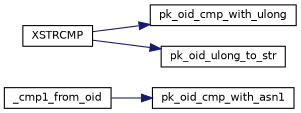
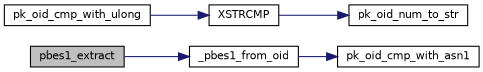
edge "XSTRCMP" -> "pk_oid_cmp_with_ulong": reversed
node "pbes1_extract": added
node "pk_oid_ulong_to_str": label "pk_oid_ulong_to_str" -> "pk_oid_num_to_str"
node "_cmp1_from_oid": label "_cmp1_from_oid" -> "_pbes1_from_oid"
